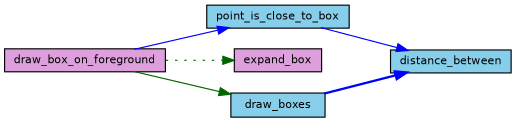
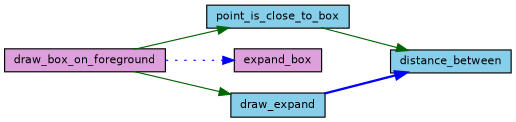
edge "point_is_close_to_box" -> "distance_between": color blue -> darkgreen
edge "draw_box_on_foreground" -> "point_is_close_to_box": color blue -> darkgreen
edge "draw_box_on_foreground" -> "expand_box": color darkgreen -> blue
node "draw_boxes": label "draw_boxes" -> "draw_expand"
